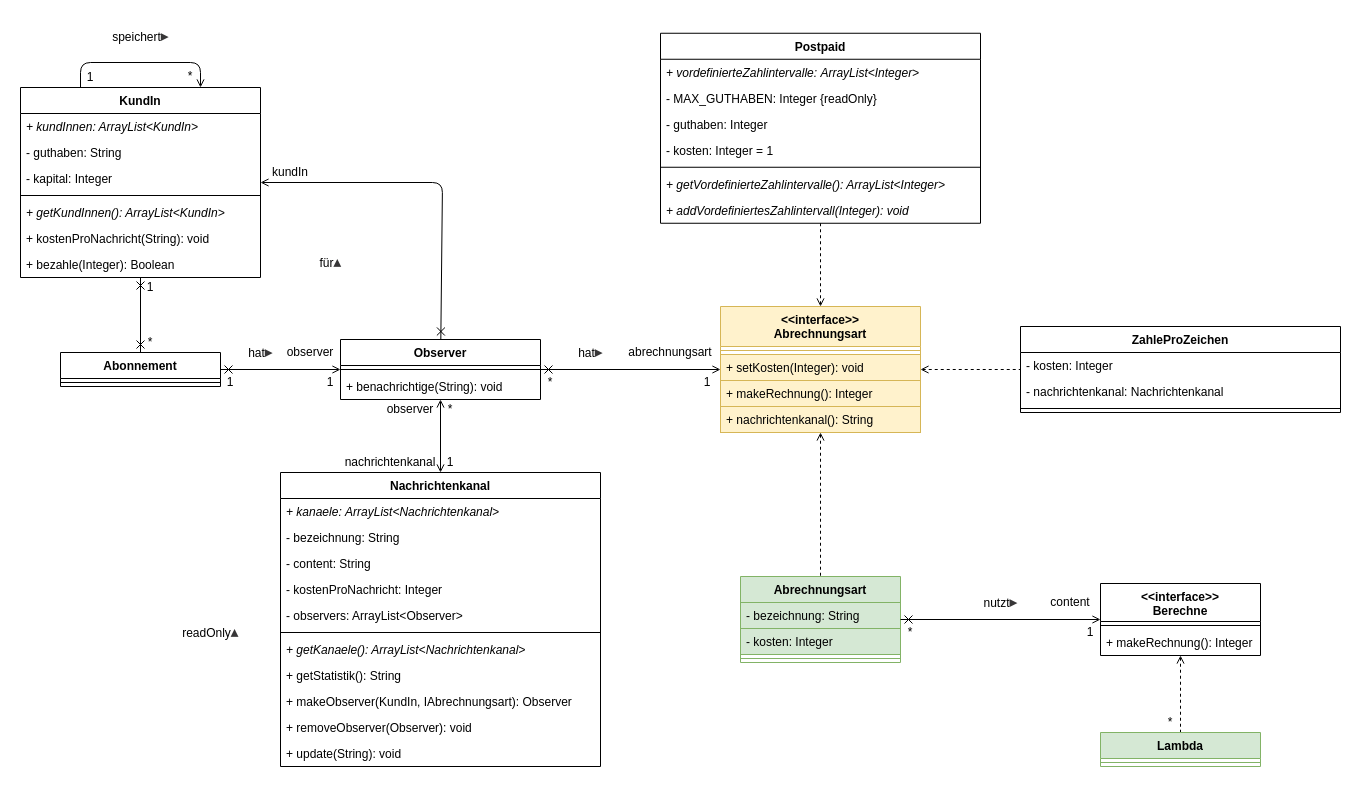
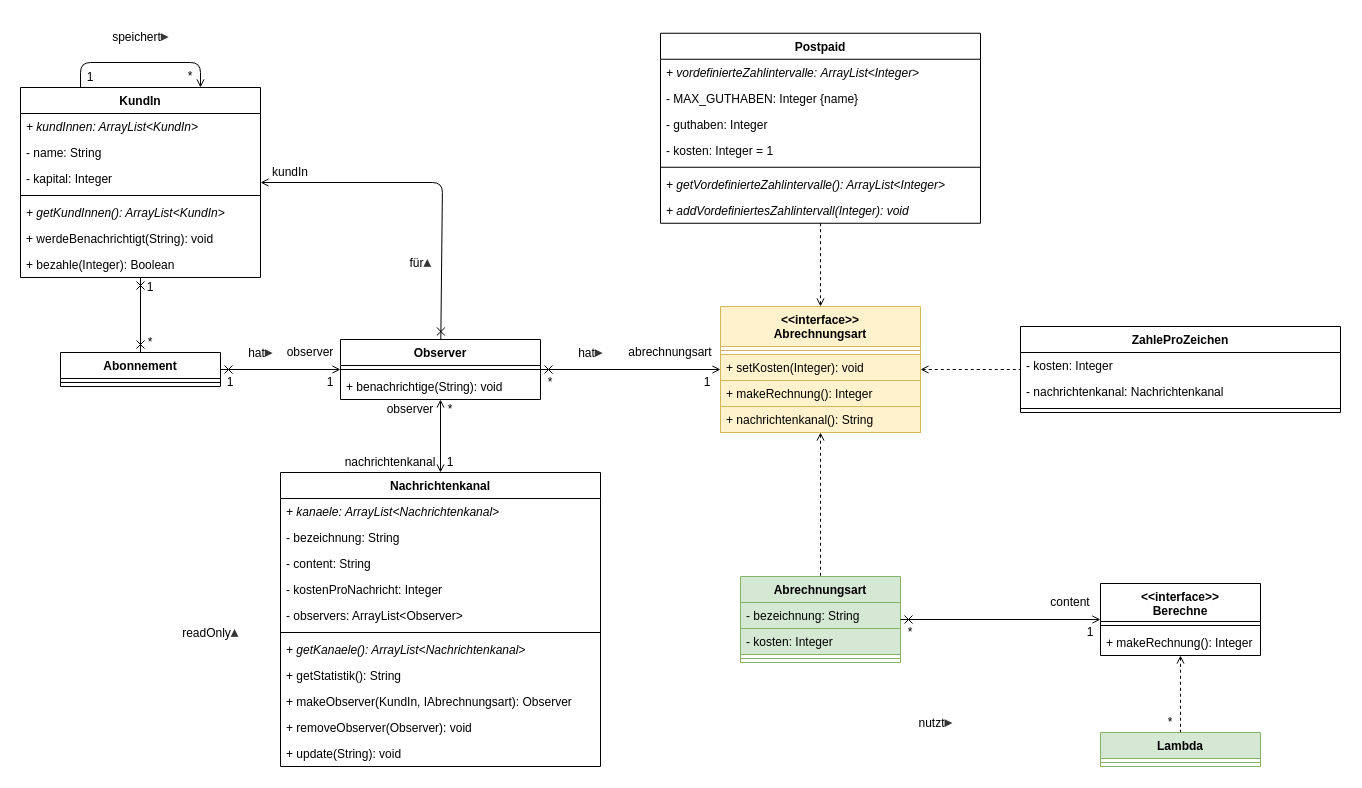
node "- MAX_GUTHABEN: Integer {readOnly}": label "- MAX_GUTHABEN: Integer {readOnly}" -> "- MAX_GUTHABEN: Integer {name}"
node "- guthaben: String": label "- guthaben: String" -> "- name: String"
node "+ kostenProNachricht(String): void": label "+ kostenProNachricht(String): void" -> "+ werdeBenachrichtigt(String): void"
node "für▴": moved (331, 263) -> (421, 263)
node "nutzt▸": moved (1001, 603) -> (936, 723)
